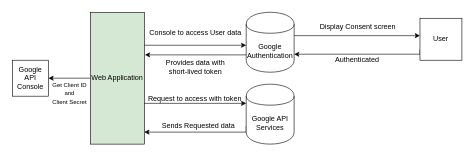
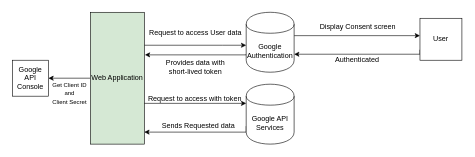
node "Console to access User data": label "Console to access User data" -> "Request to access User data"
